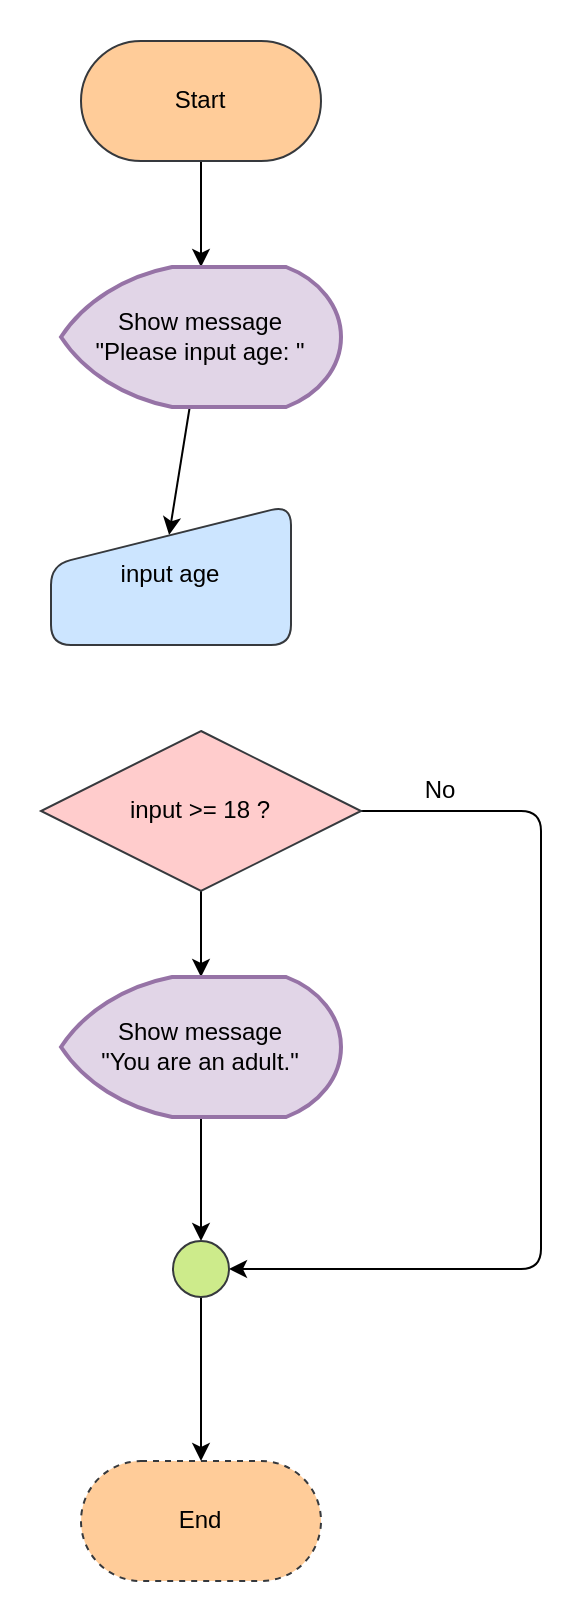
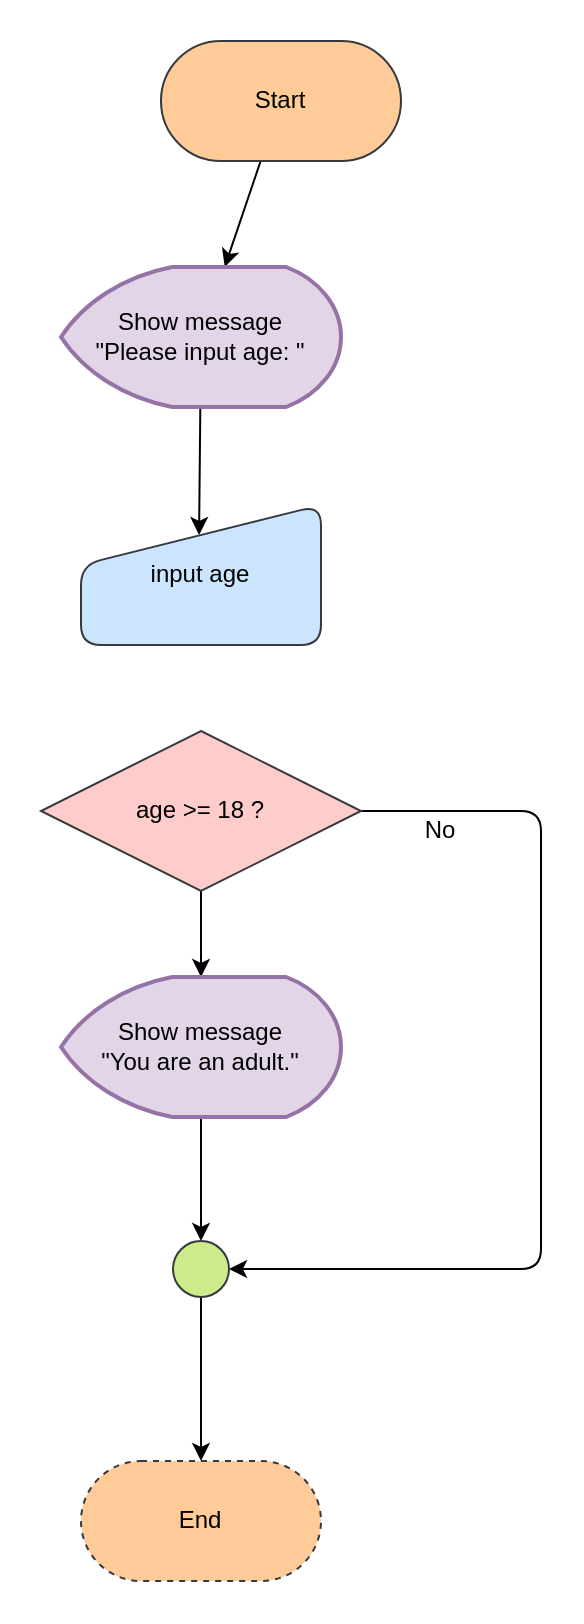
node "Start": moved (201, 101) -> (281, 101)
node "input age": moved (171, 575) -> (201, 575)
node "No": moved (441, 791) -> (441, 831)
node "input >= 18 ?": label "input >= 18 ?" -> "age >= 18 ?"
